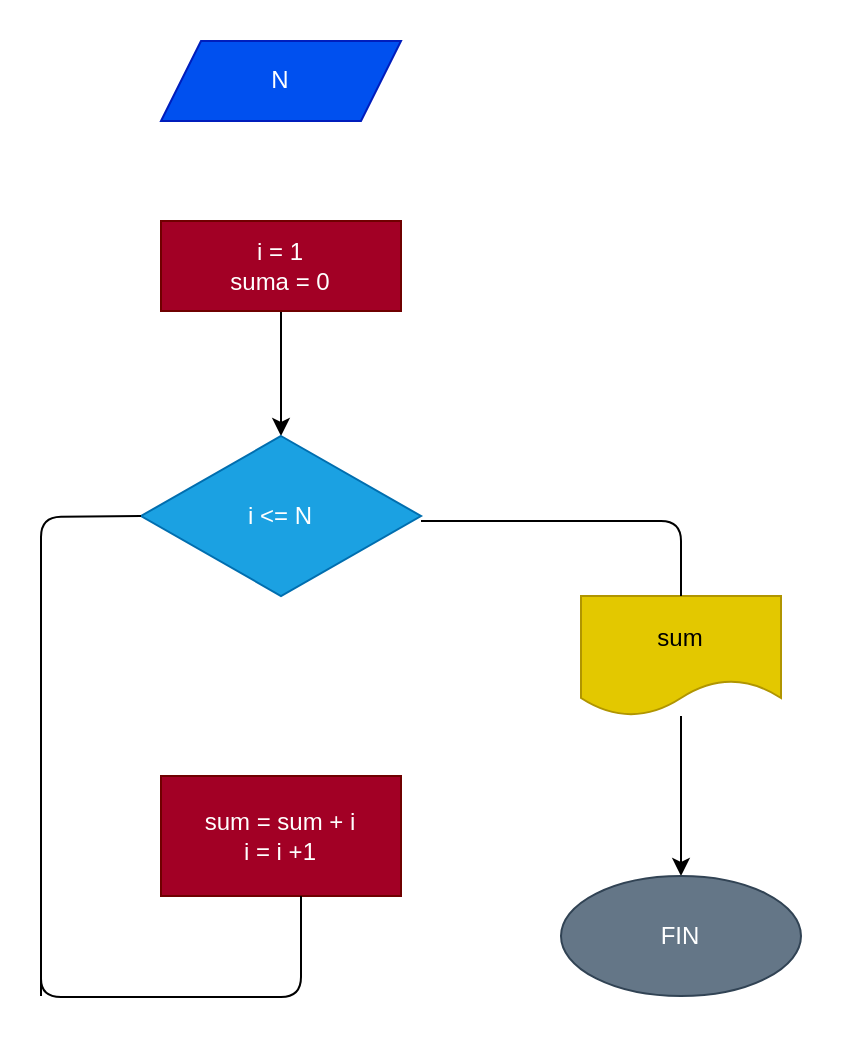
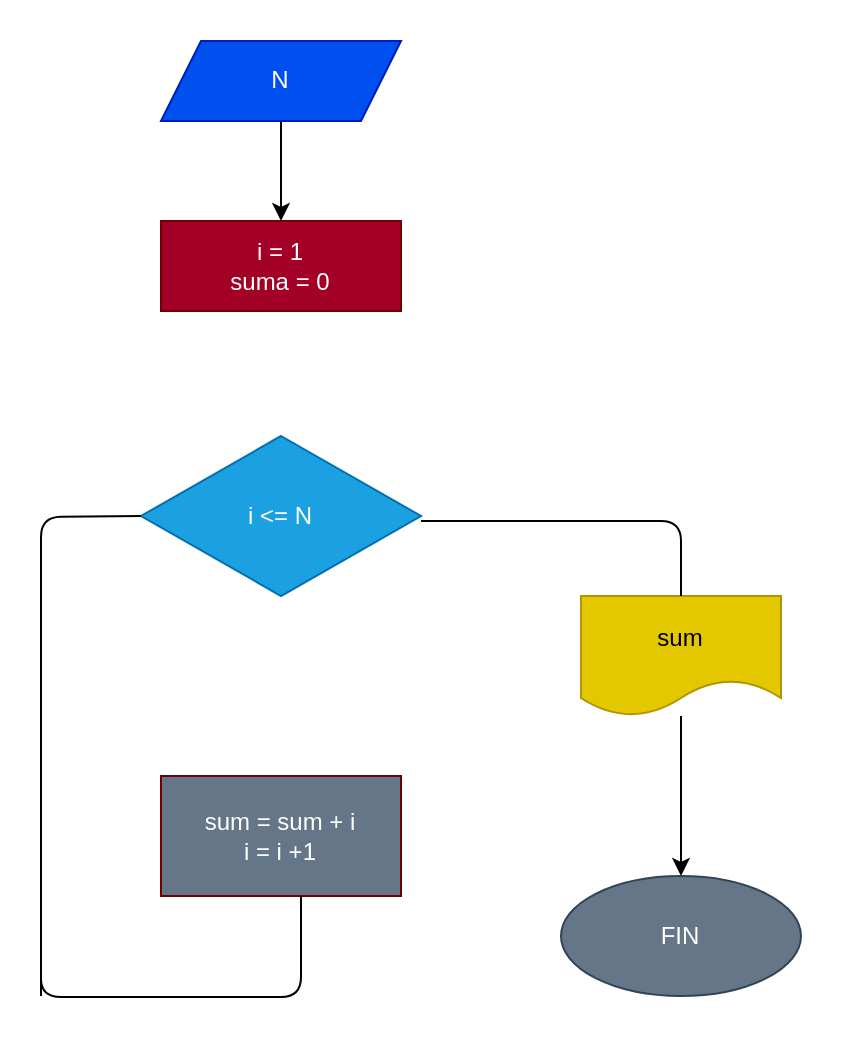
edge "N" -> "i = 1 suma = 0": added
edge "i = 1 suma = 0" -> "i <= N": removed
node "sum = sum + i i = i +1": fillcolor #a20025 -> #647687
